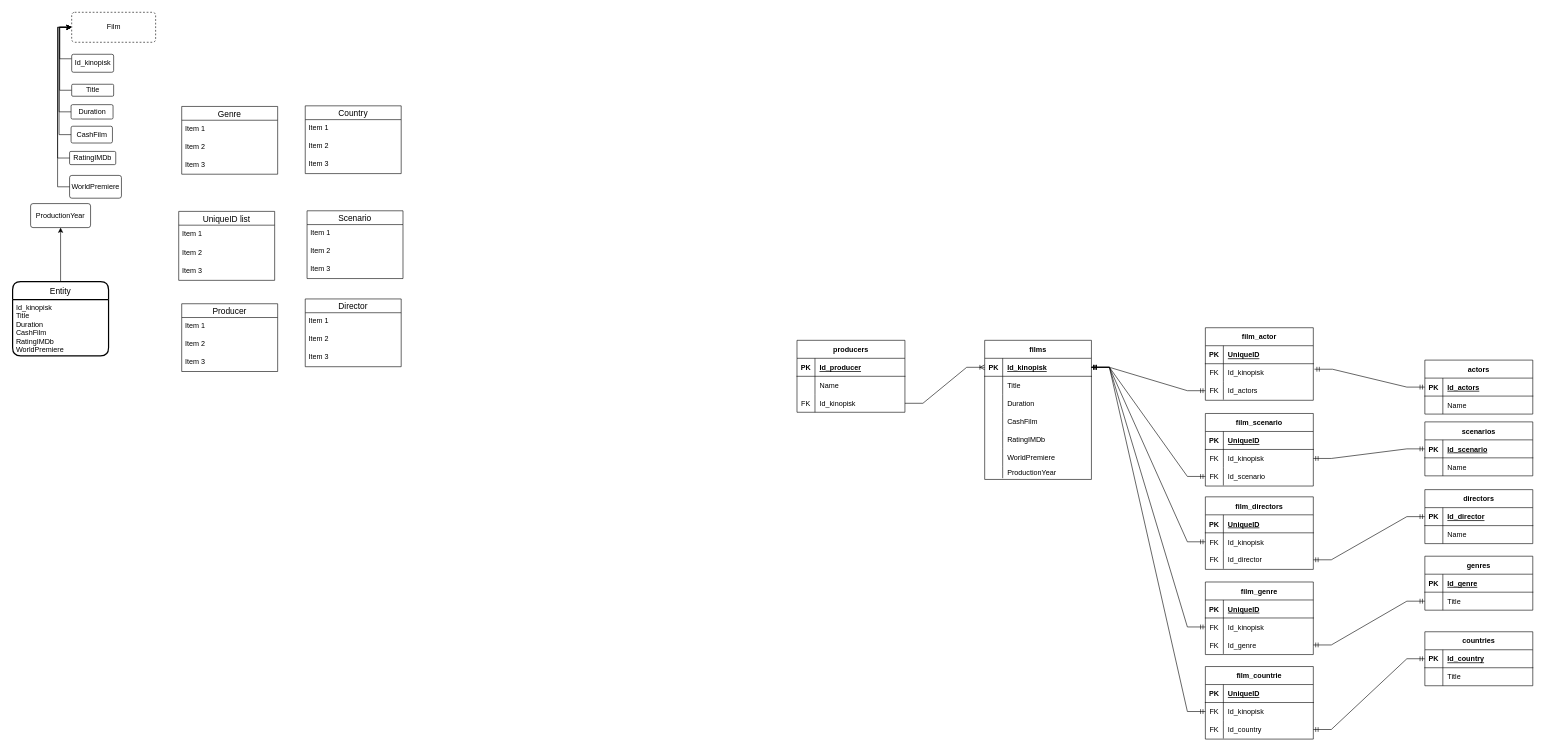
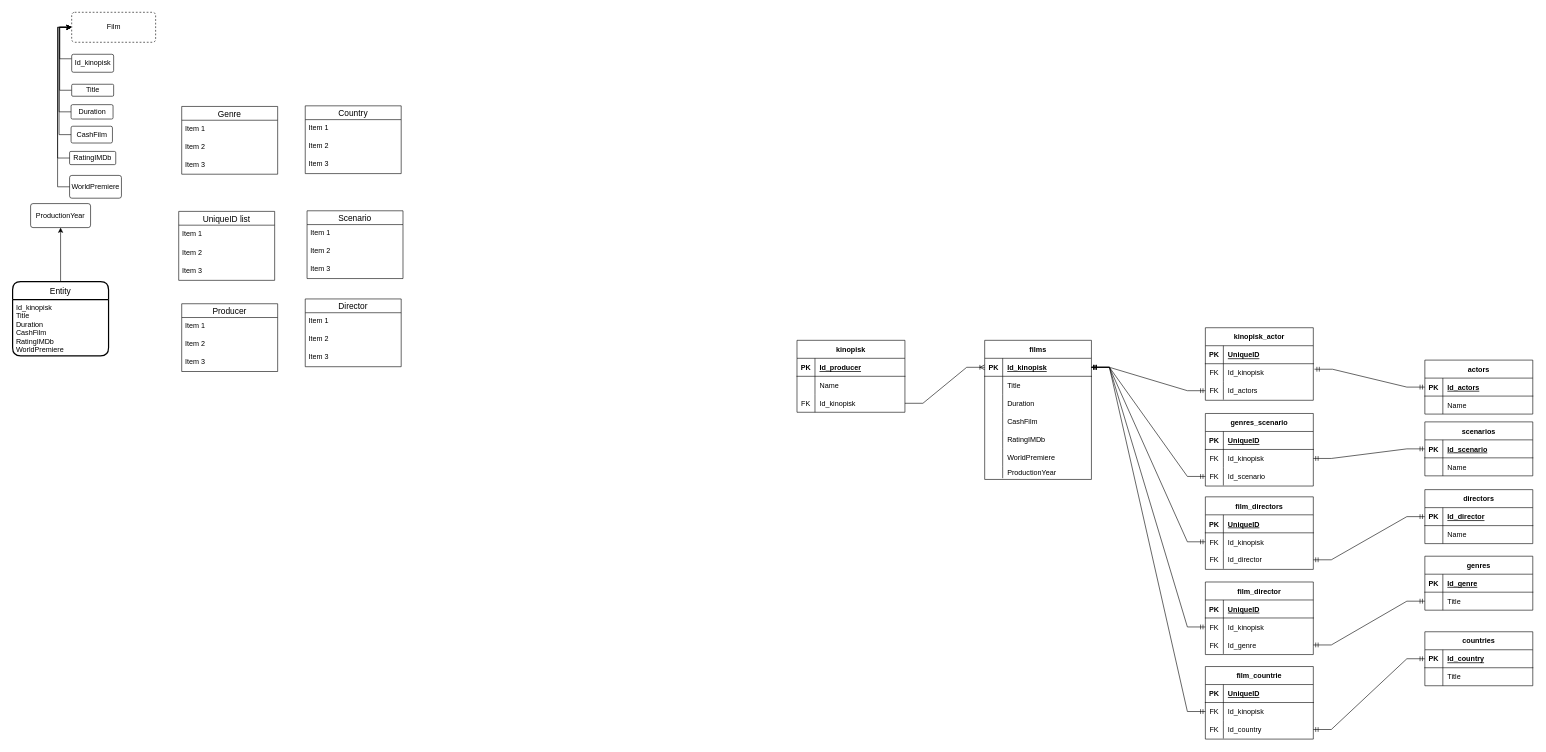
node "film_actor": label "film_actor" -> "kinopisk_actor"
node "producers": label "producers" -> "kinopisk"
node "film_scenario": label "film_scenario" -> "genres_scenario"
node "film_genre": label "film_genre" -> "film_director"
